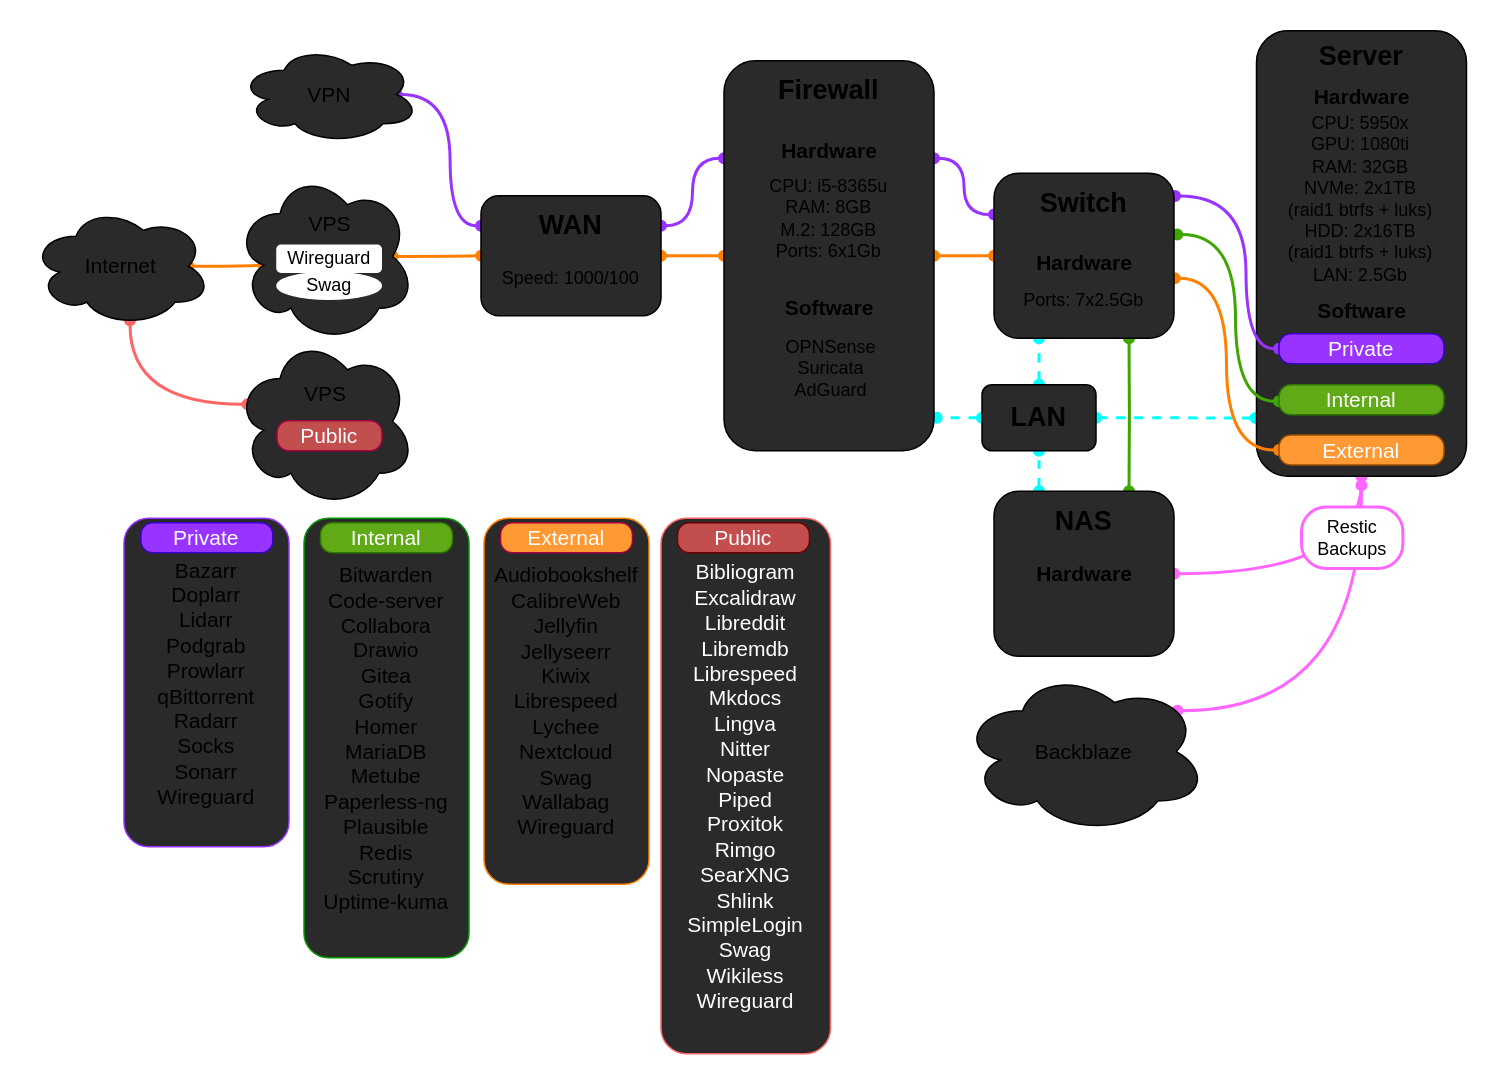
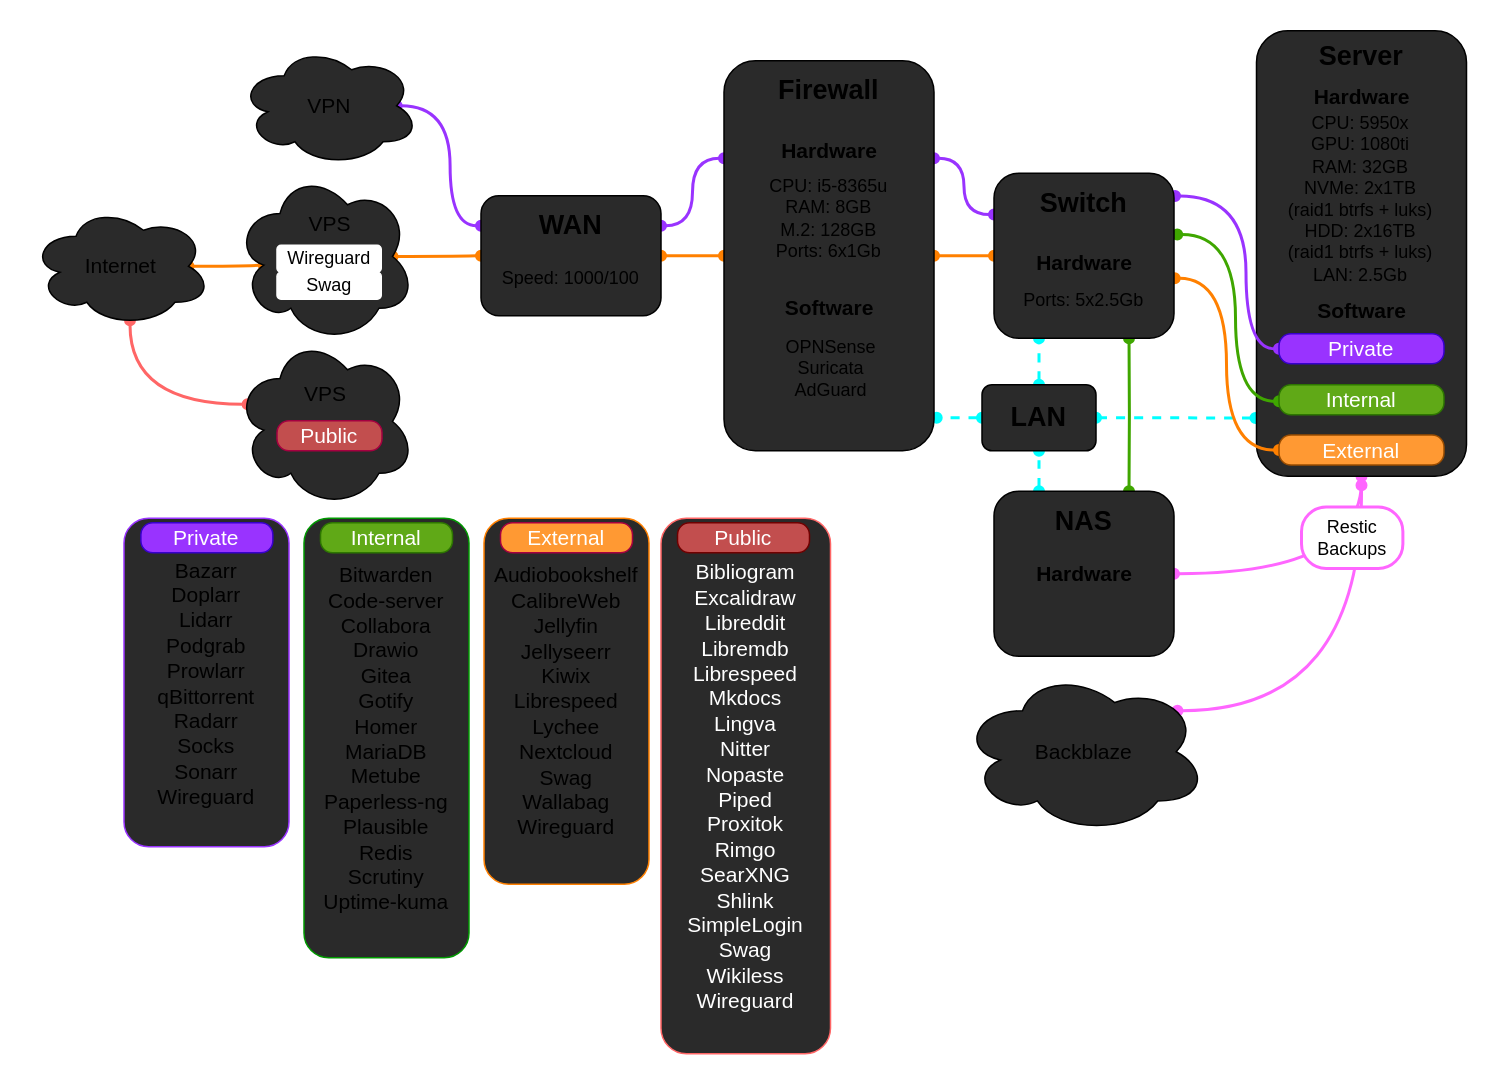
node "VPN": size 180x98 -> 180x120
node "Swag": shape ellipse -> rounded rectangle
node "Ports: 7x2.5Gb": label "Ports: 7x2.5Gb" -> "Ports: 5x2.5Gb"
